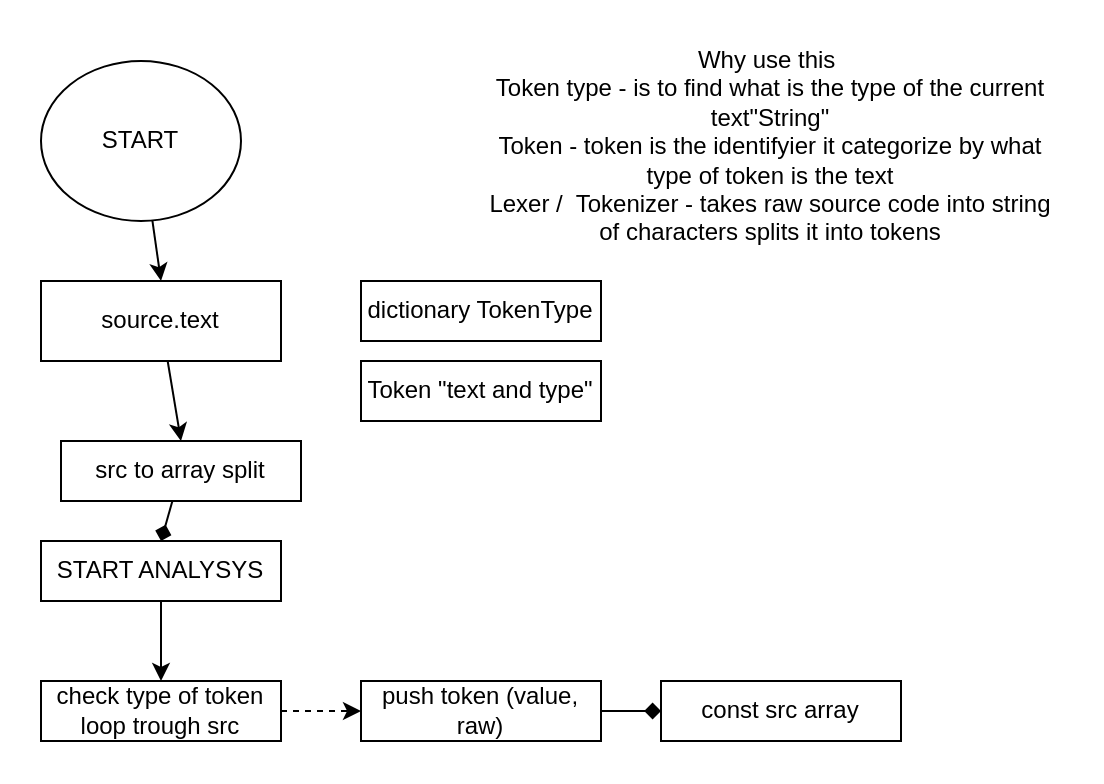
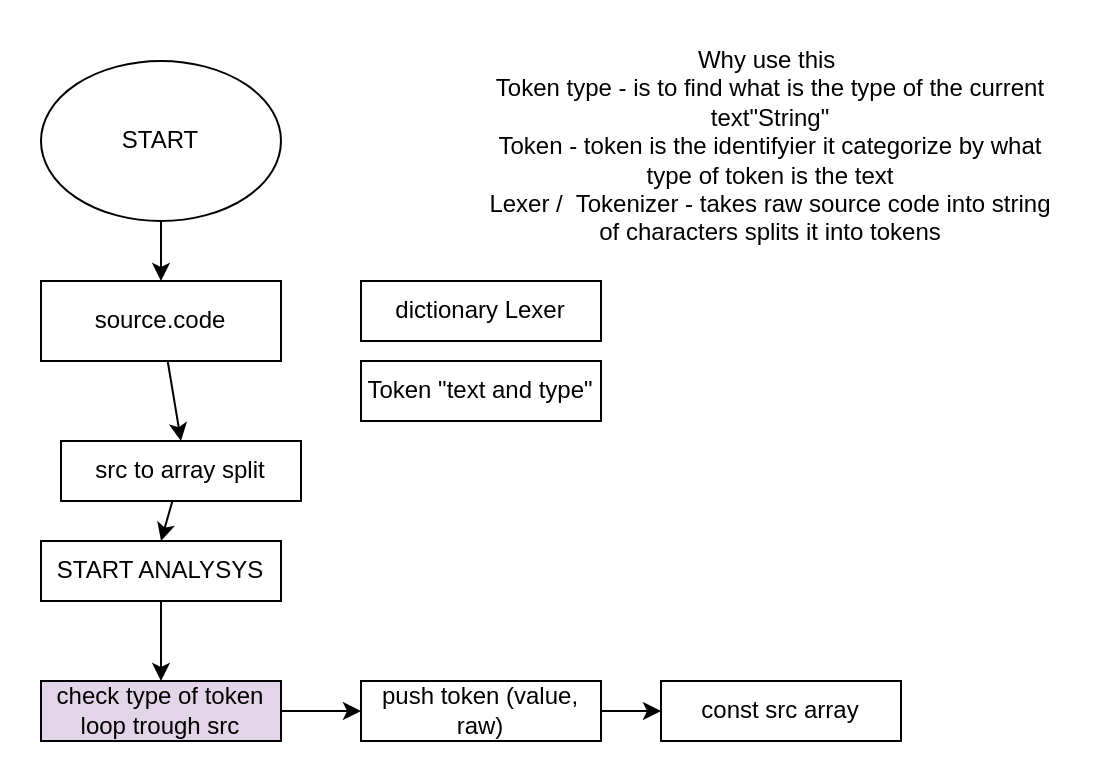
node "START": size 200x160 -> 240x160
node "dictionary TokenType": label "dictionary TokenType" -> "dictionary Lexer"
node "source.text": label "source.text" -> "source.code"
edge "src to array split" -> "START ANALYSYS": arrowhead diamond -> classic
node "check type of token loop trough src": fillcolor #ffffff -> #e1d5e7
edge "check type of token loop trough src" -> "push token (value, raw)": style dashed -> solid
edge "push token (value, raw)" -> "const src array": arrowhead diamond -> classic
